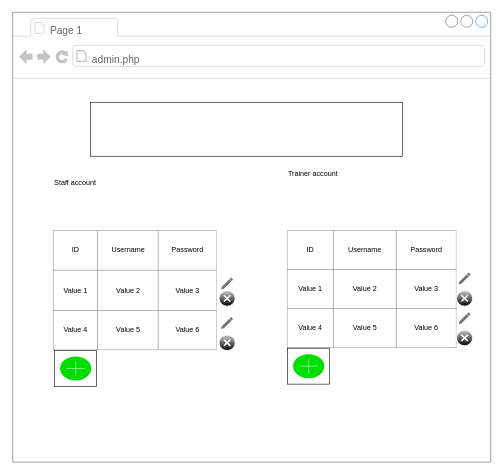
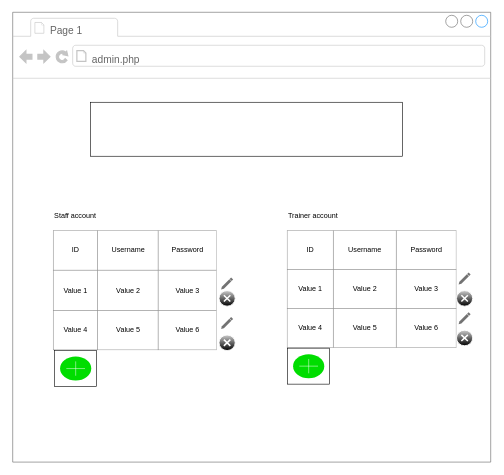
node "Trainer account": moved (317, 174) -> (317, 216)
node "Staff account": moved (80, 183) -> (80, 216)
